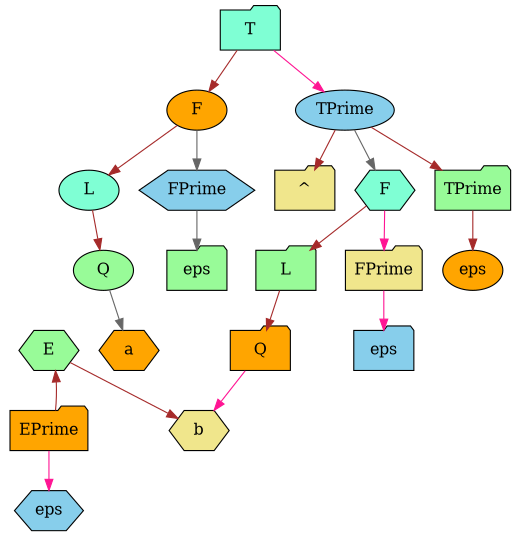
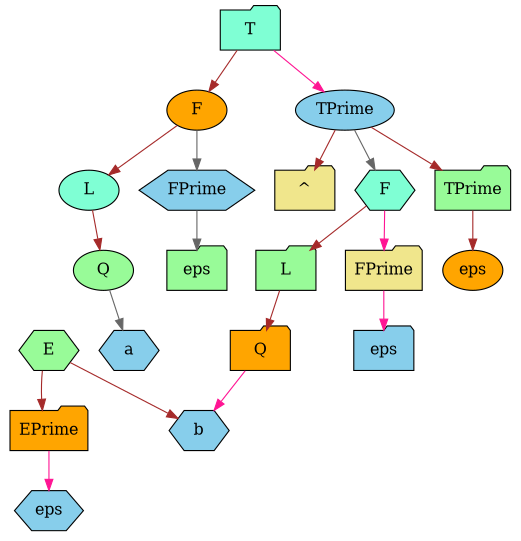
node "a": fillcolor orange -> skyblue
edge "EPrime" -> "E": reversed
node "b": fillcolor khaki -> skyblue
